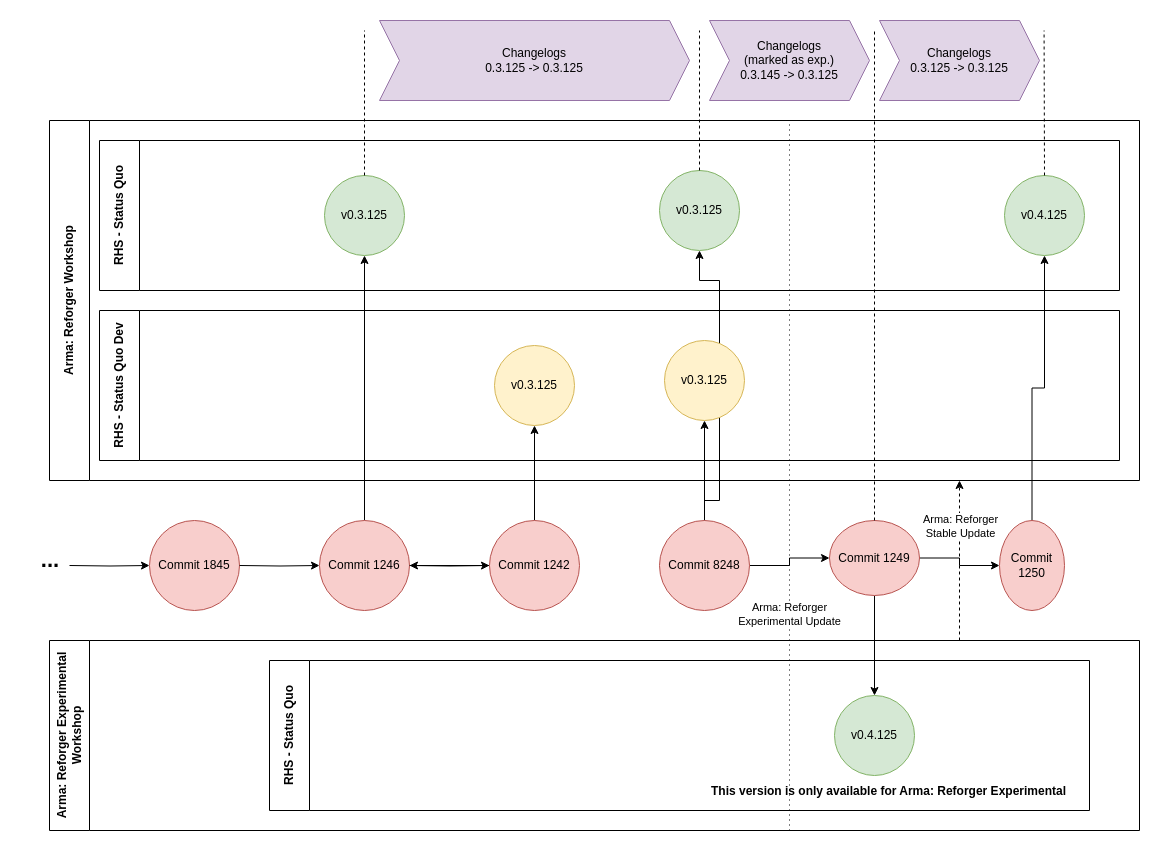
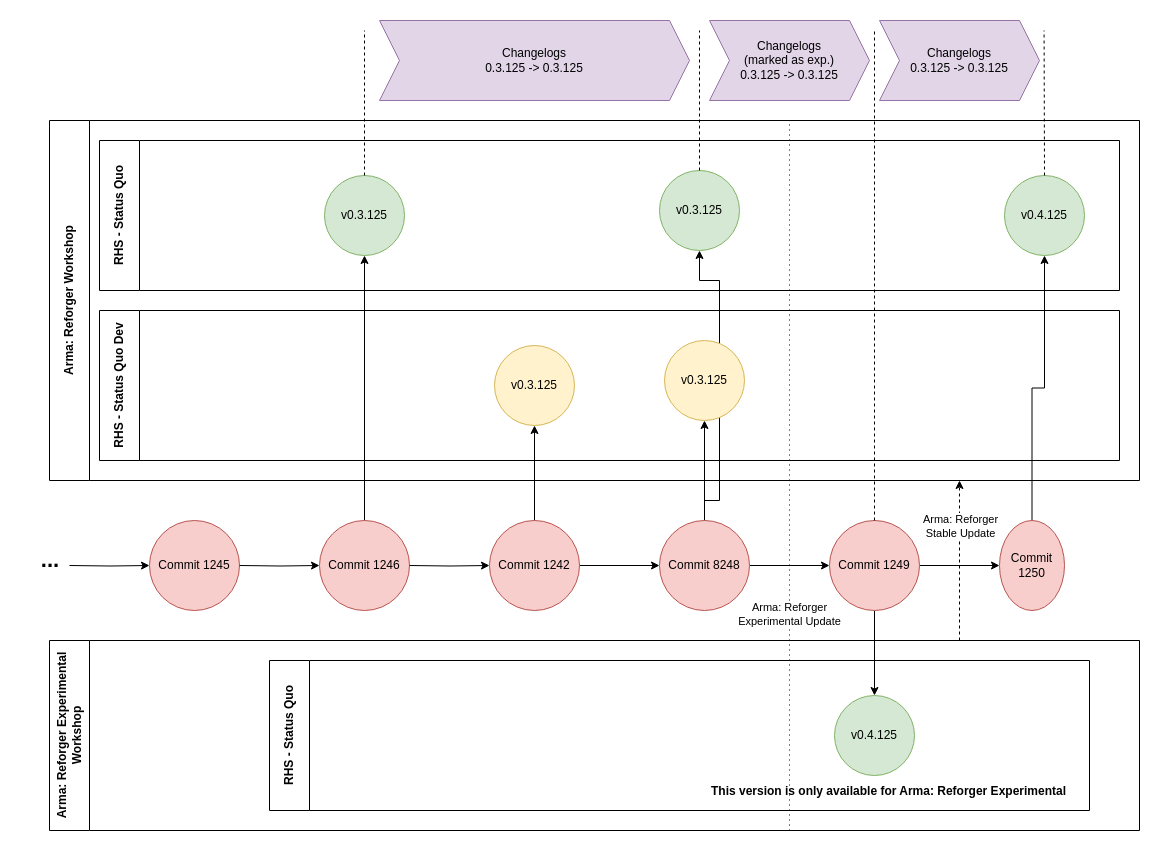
node "Changelogs (marked as exp.) 0.3.145 -> 0.3.125": label "Changelogs (marked as exp.) 0.3.145 -> 0.3.125" -> "Changelogs (marked as exp.) 0.3.125 -> 0.3.125"
node "Commit 1249": size 90x75 -> 90x90
node "Commit 1845": label "Commit 1845" -> "Commit 1245"
edge "Commit 1242" -> "Commit 1246": now "Commit 1242" -> "Commit 8248"
